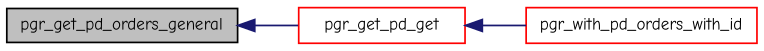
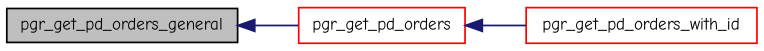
node "pgr_get_pd_get": label "pgr_get_pd_get" -> "pgr_get_pd_orders"
node "pgr_with_pd_orders_with_id": label "pgr_with_pd_orders_with_id" -> "pgr_get_pd_orders_with_id"
